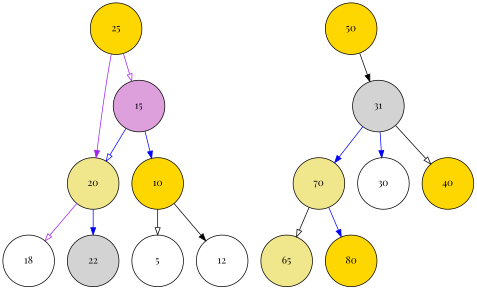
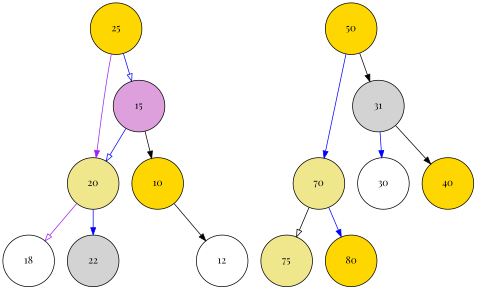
edge "25" -> "15": color purple -> blue
edge "15" -> "10": color blue -> black
edge "31" -> "70": now "50" -> "70"
edge "31" -> "40": arrowhead onormal -> normal
node "5": removed
node "65": label "65" -> "75"
